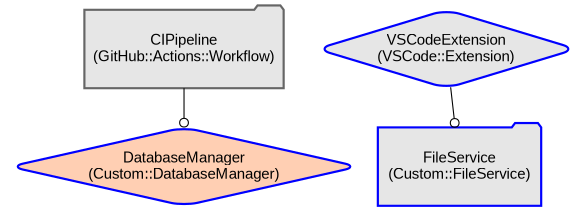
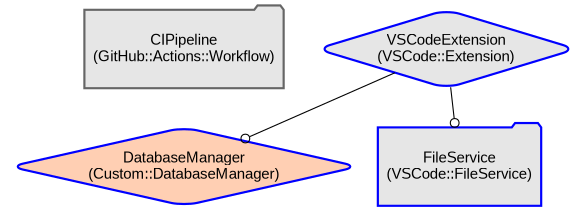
edge "CIPipeline (GitHub::Actions::Workflow)" -> "DatabaseManager (Custom::DatabaseManager)": now "VSCodeExtension (VSCode::Extension)" -> "DatabaseManager (Custom::DatabaseManager)"
node "FileService (Custom::FileService)": label "FileService (Custom::FileService)" -> "FileService (VSCode::FileService)"
